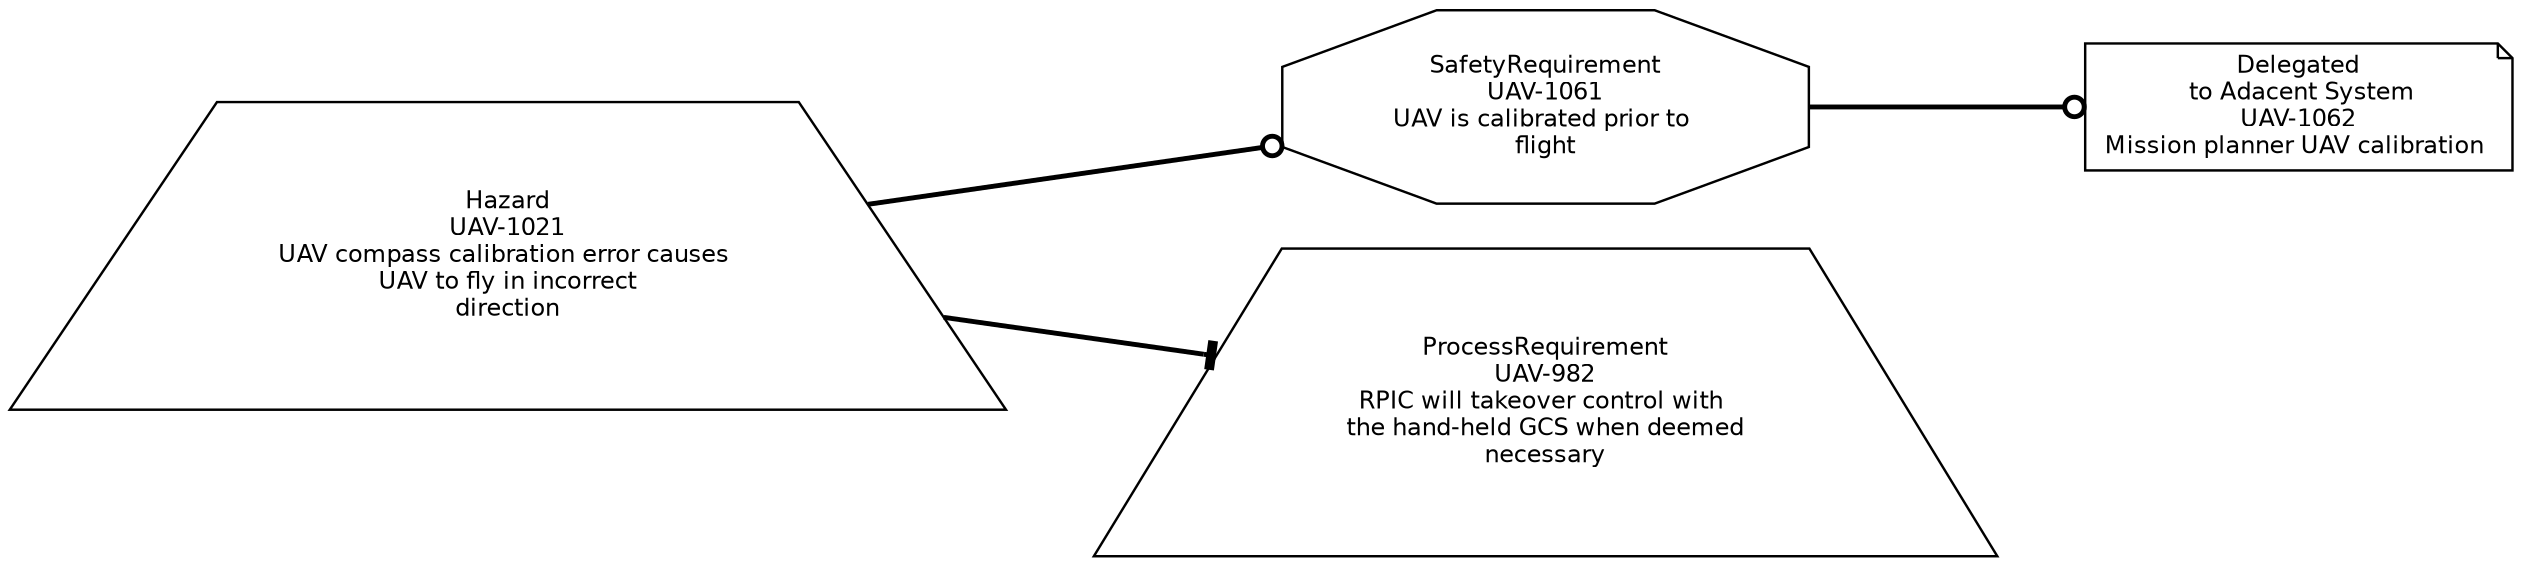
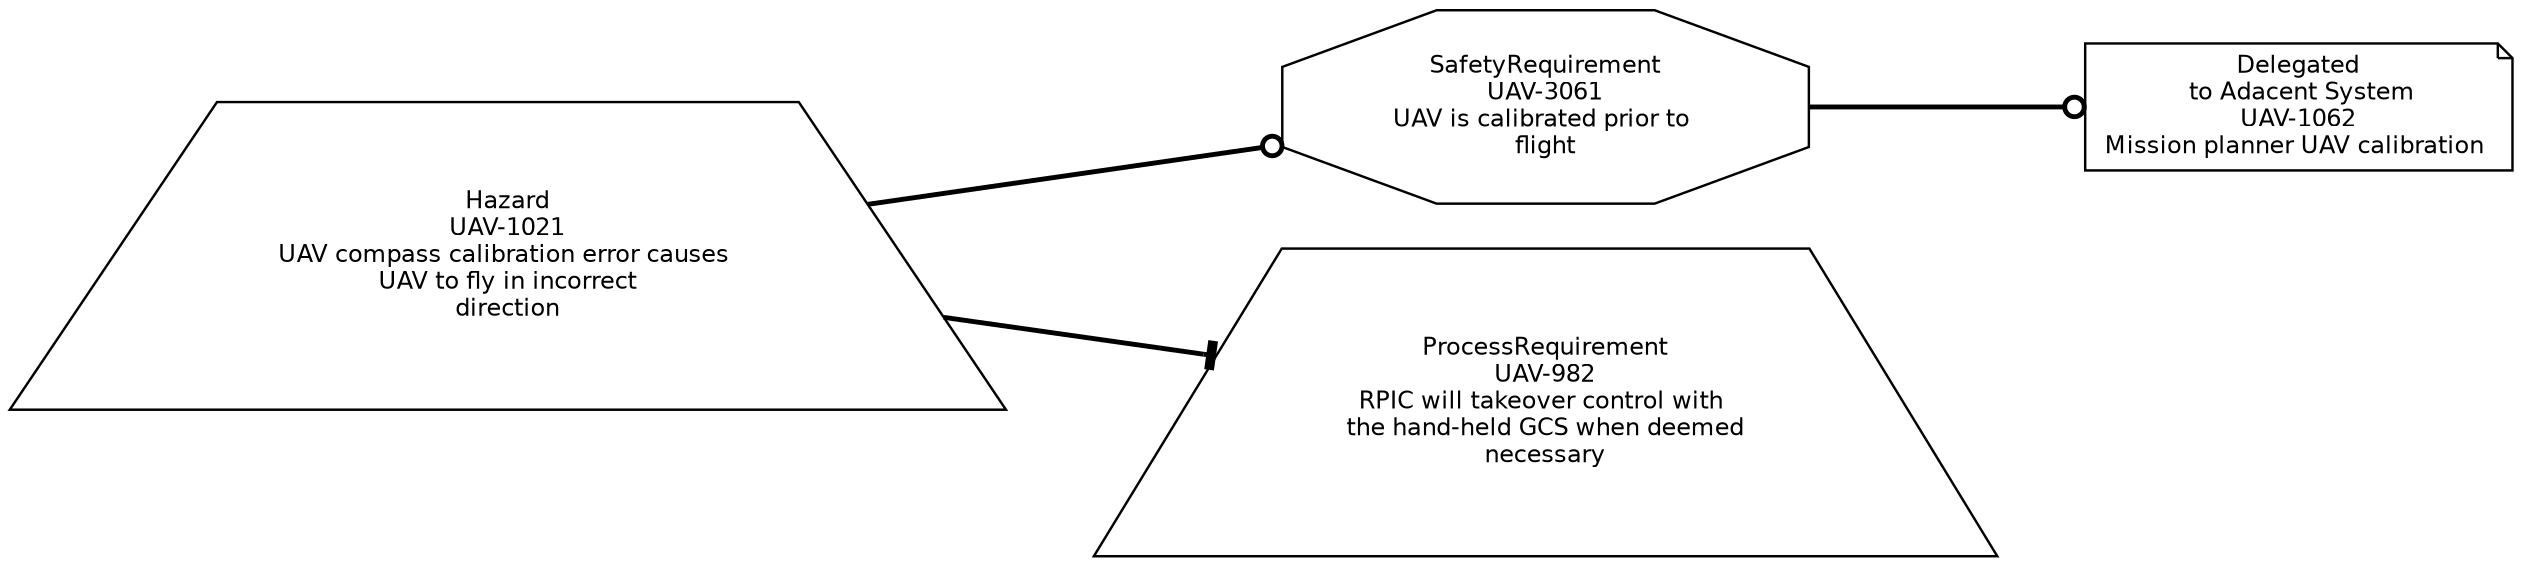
node "SafetyRequirement UAV-1061 UAV is calibrated prior to flight": label "SafetyRequirement UAV-1061 UAV is calibrated prior to flight" -> "SafetyRequirement UAV-3061 UAV is calibrated prior to flight"
